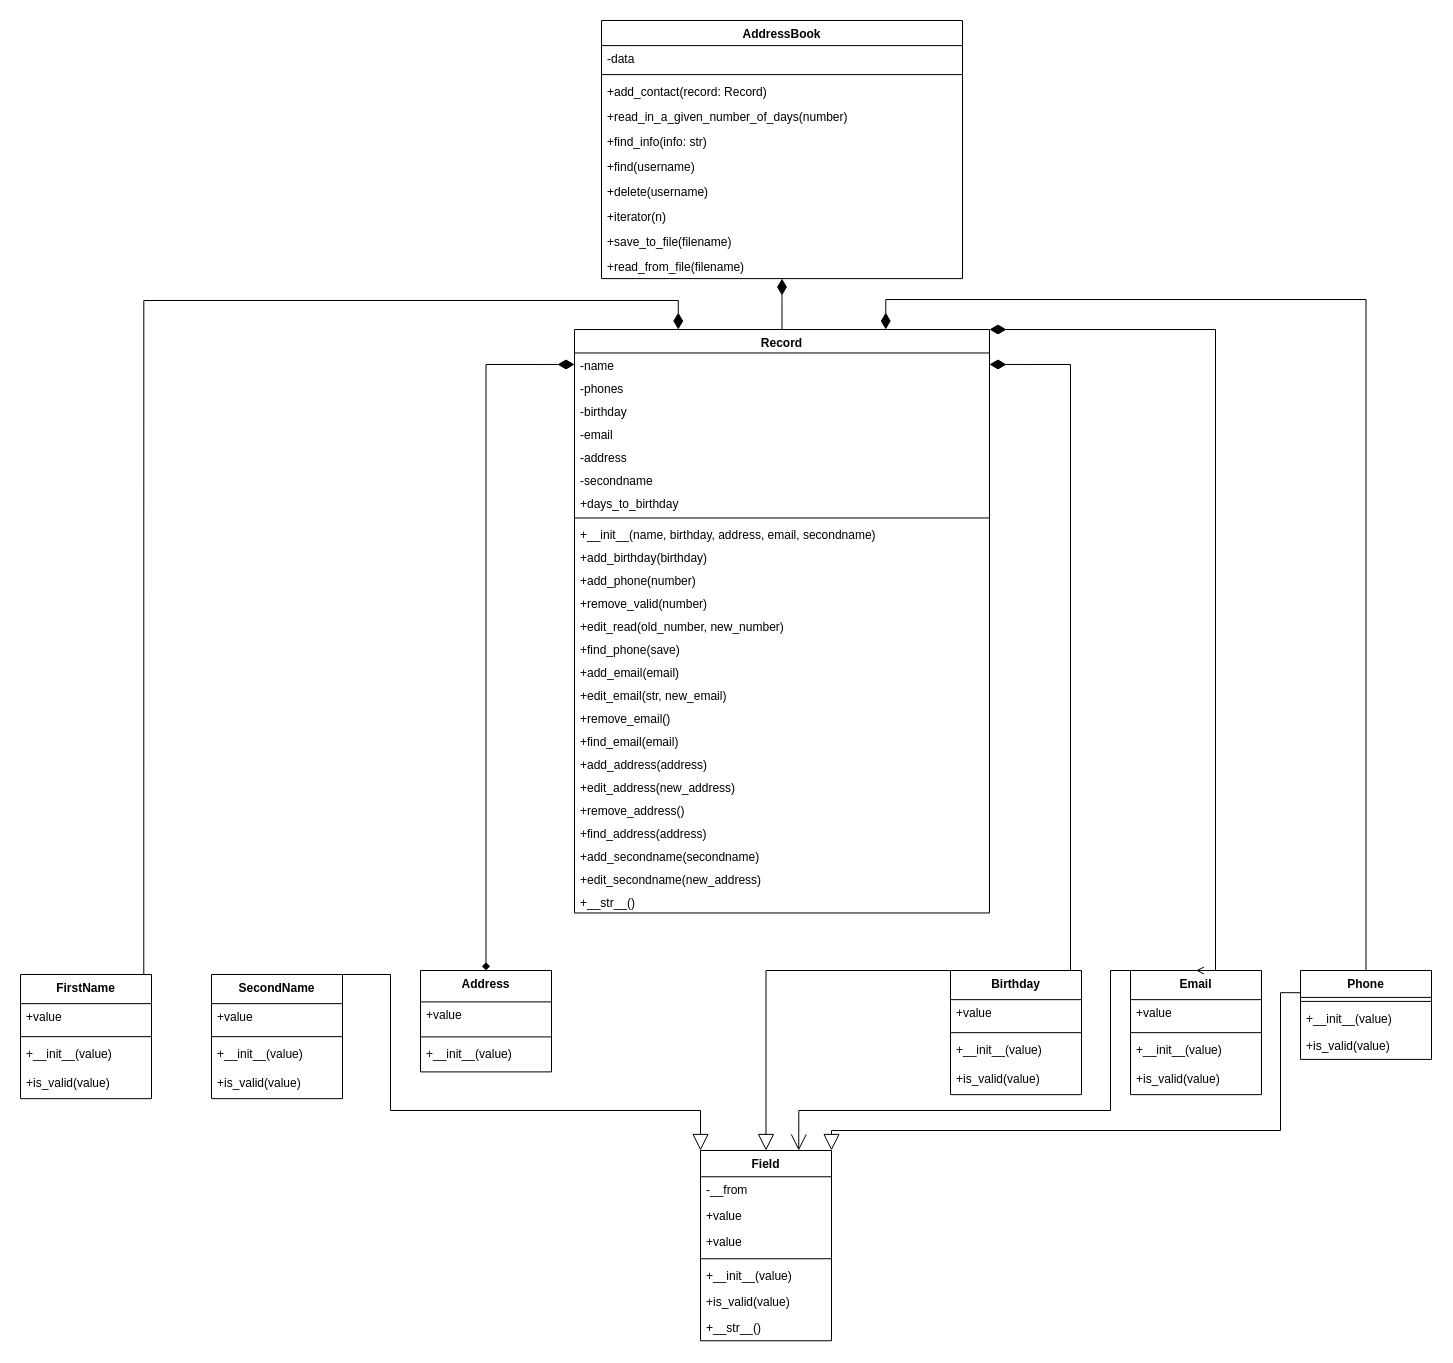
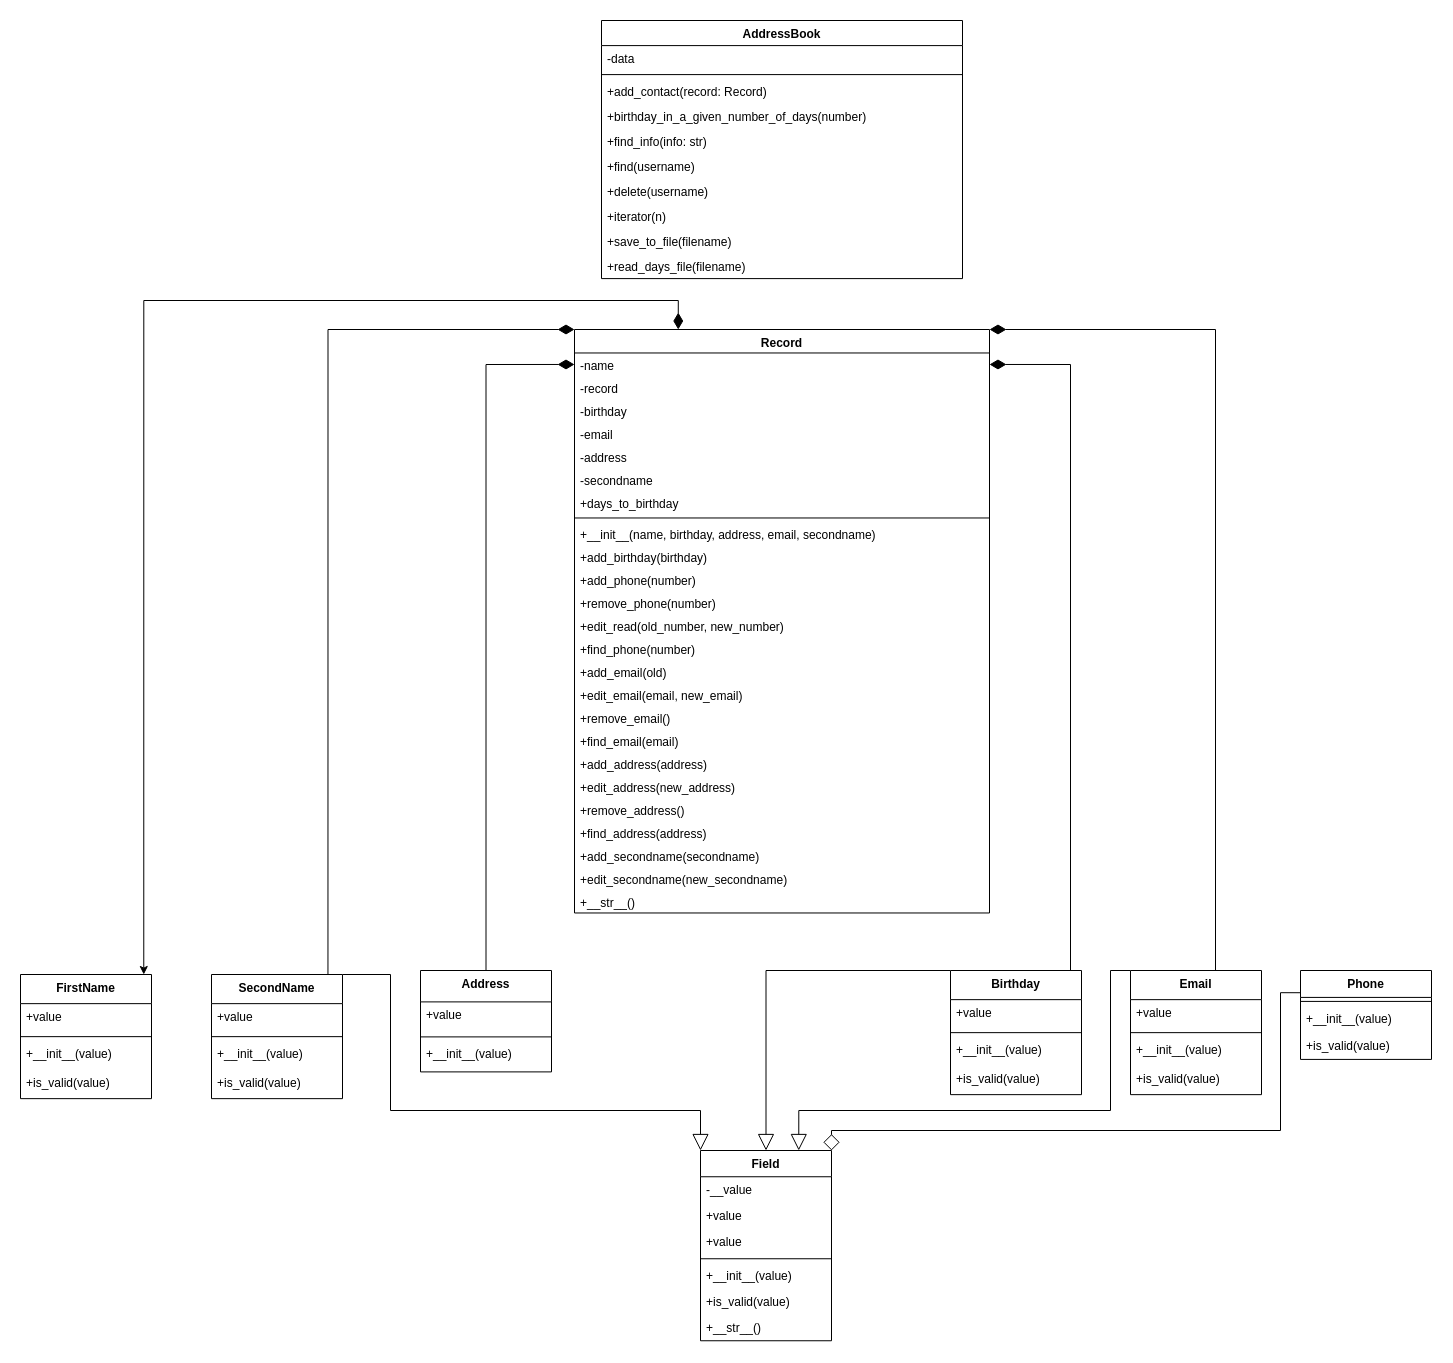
node "+read_in_a_given_number_of_days(number)": label "+read_in_a_given_number_of_days(number)" -> "+birthday_in_a_given_number_of_days(number)"
node "+read_from_file(filename)": label "+read_from_file(filename)" -> "+read_days_file(filename)"
edge "Record" -> "AddressBook": removed
node "-phones": label "-phones" -> "-record"
edge "Phone" -> "Record": removed
edge "SecondName" -> "Record": added
node "+remove_valid(number)": label "+remove_valid(number)" -> "+remove_phone(number)"
node "+find_phone(save)": label "+find_phone(save)" -> "+find_phone(number)"
node "+add_email(email)": label "+add_email(email)" -> "+add_email(old)"
node "+edit_email(str, new_email)": label "+edit_email(str, new_email)" -> "+edit_email(email, new_email)"
node "+edit_secondname(new_address)": label "+edit_secondname(new_address)" -> "+edit_secondname(new_secondname)"
edge "-name" -- "Address": arrowhead diamond -> none
edge "FirstName" -> "Record": arrowhead none -> classic
edge "Record" -- "Email": arrowhead open -> none
edge "Phone" -> "Field": arrowhead block -> diamond
edge "Email" -> "Field": arrowhead open -> block
node "-__from": label "-__from" -> "-__value"
